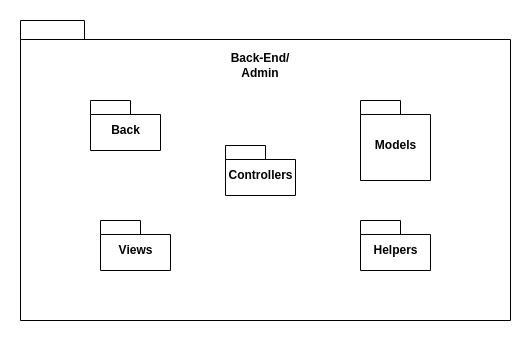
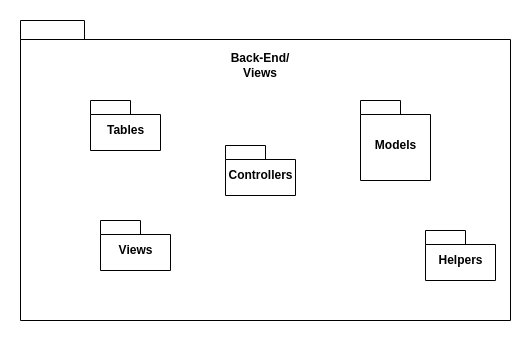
node "Back-End/ Admin": label "Back-End/ Admin" -> "Back-End/ Views"
node "Back": label "Back" -> "Tables"
node "Helpers": moved (396, 246) -> (461, 256)
